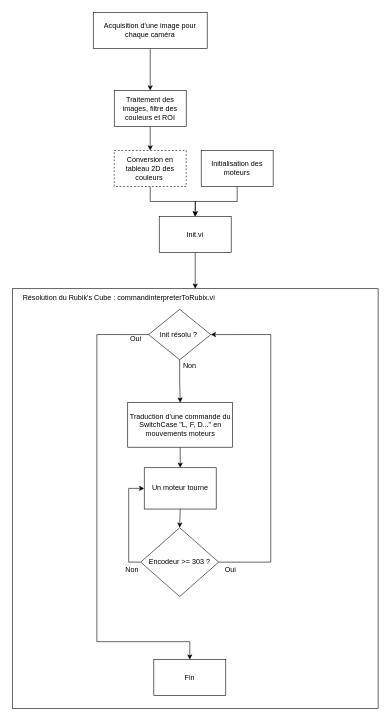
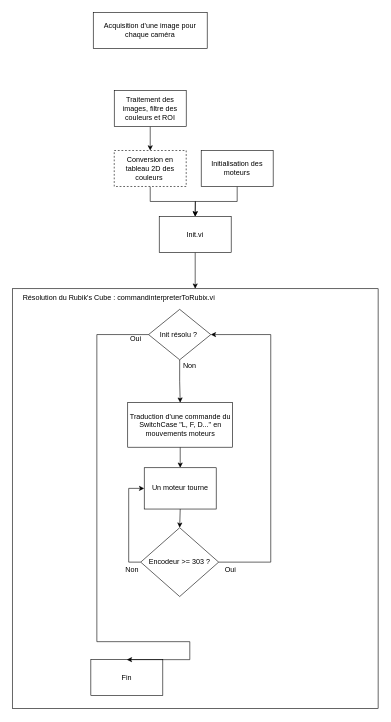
edge "Acquisition d'une image pour chaque caméra" -> "Traitement des images, filtre des couleurs et ROI": removed
node "Fin": moved (190, 678) -> (127, 678)
